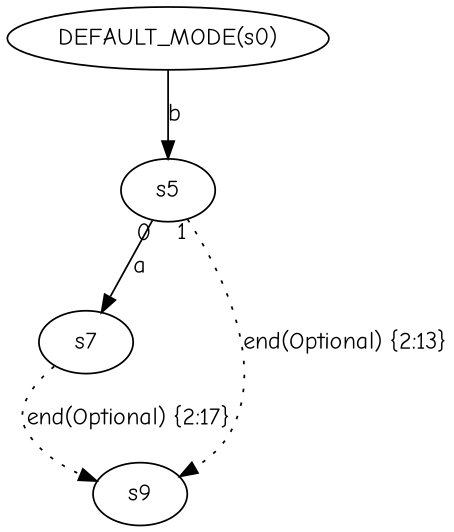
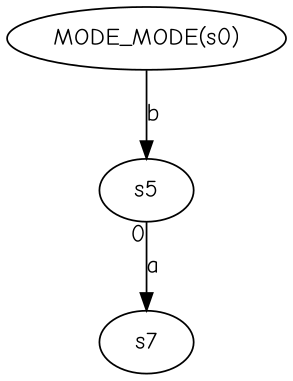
node "DEFAULT_MODE(s0)": label "DEFAULT_MODE(s0)" -> "MODE_MODE(s0)"
node "s9": removed
